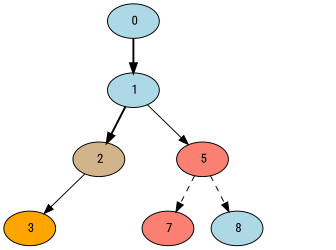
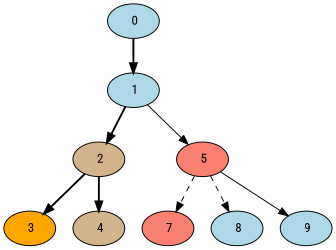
edge "2" -> "3": style solid -> bold
node "4": added
node "9": added
